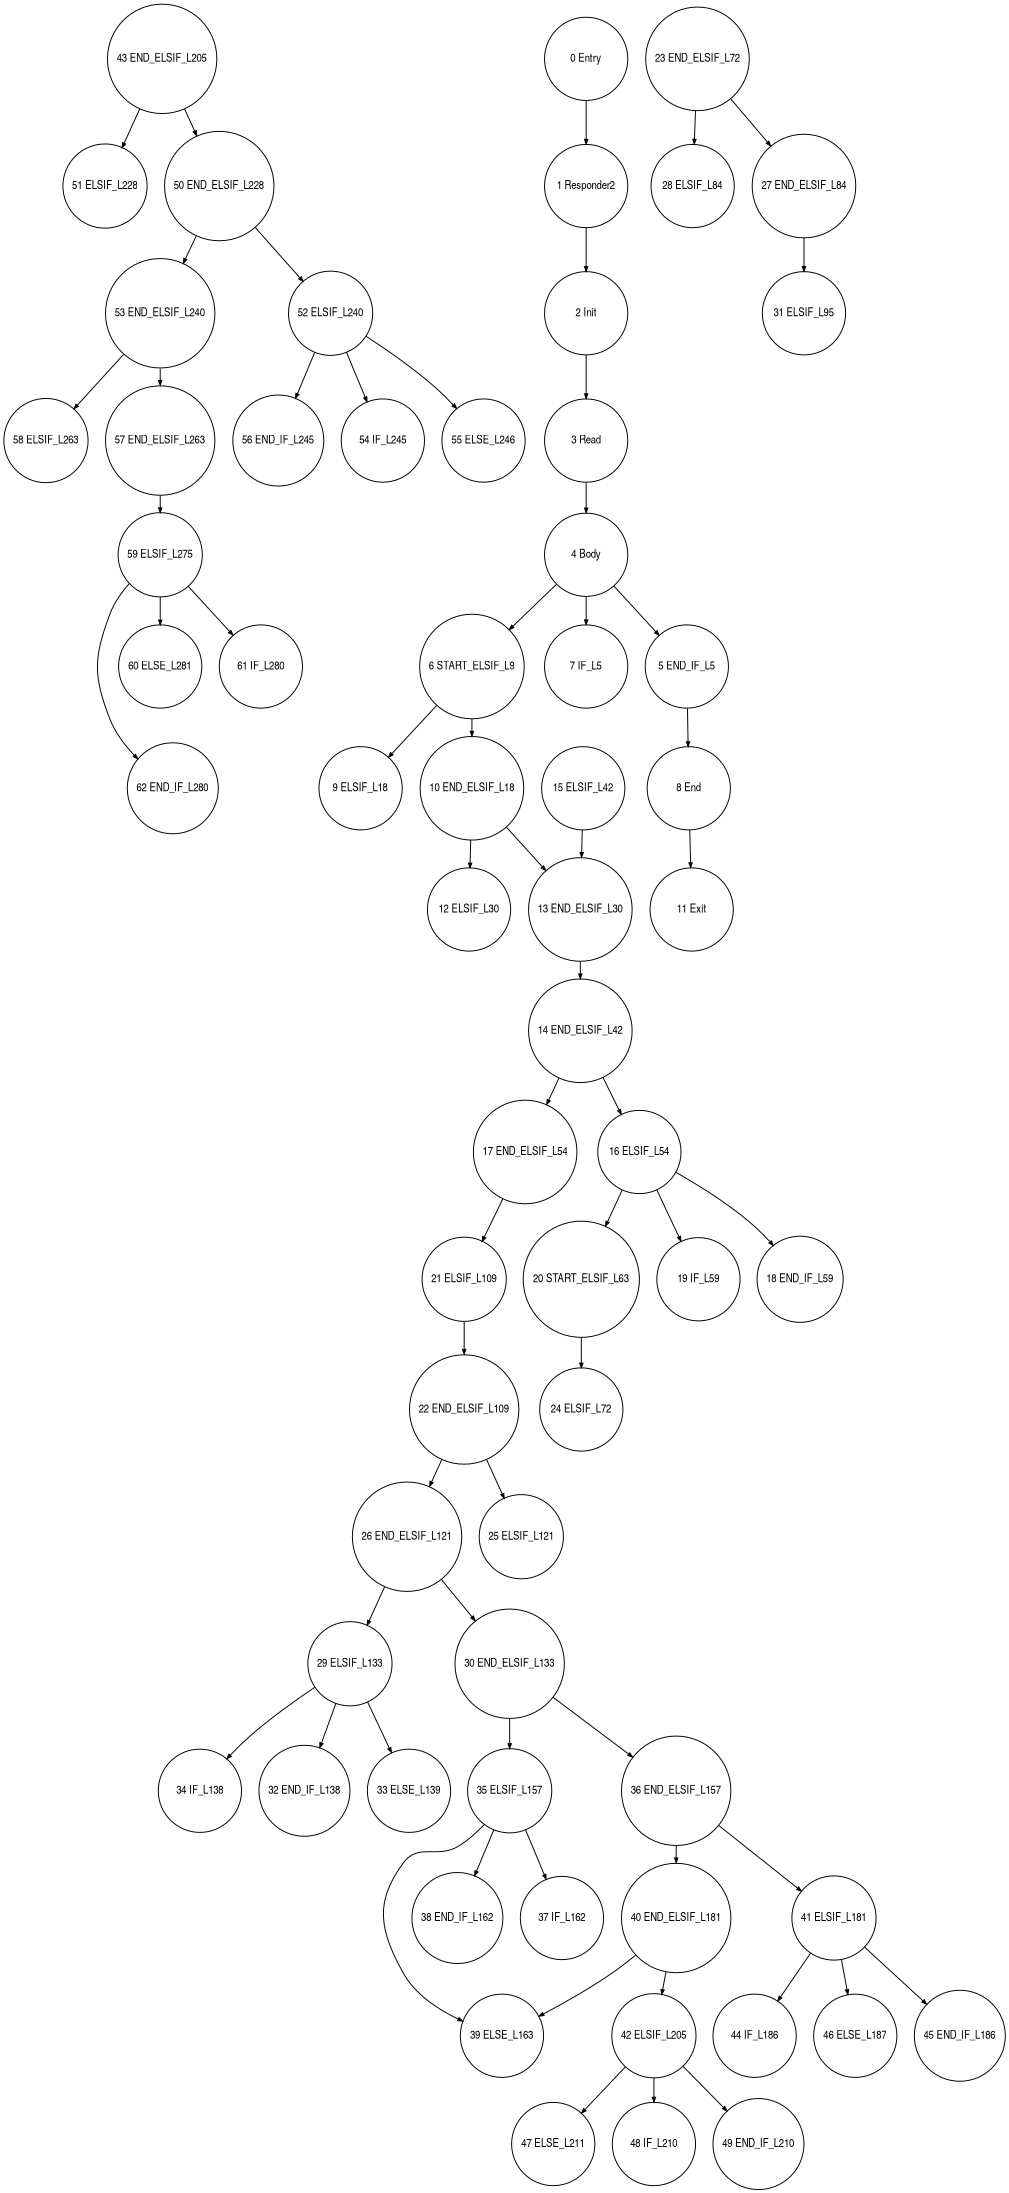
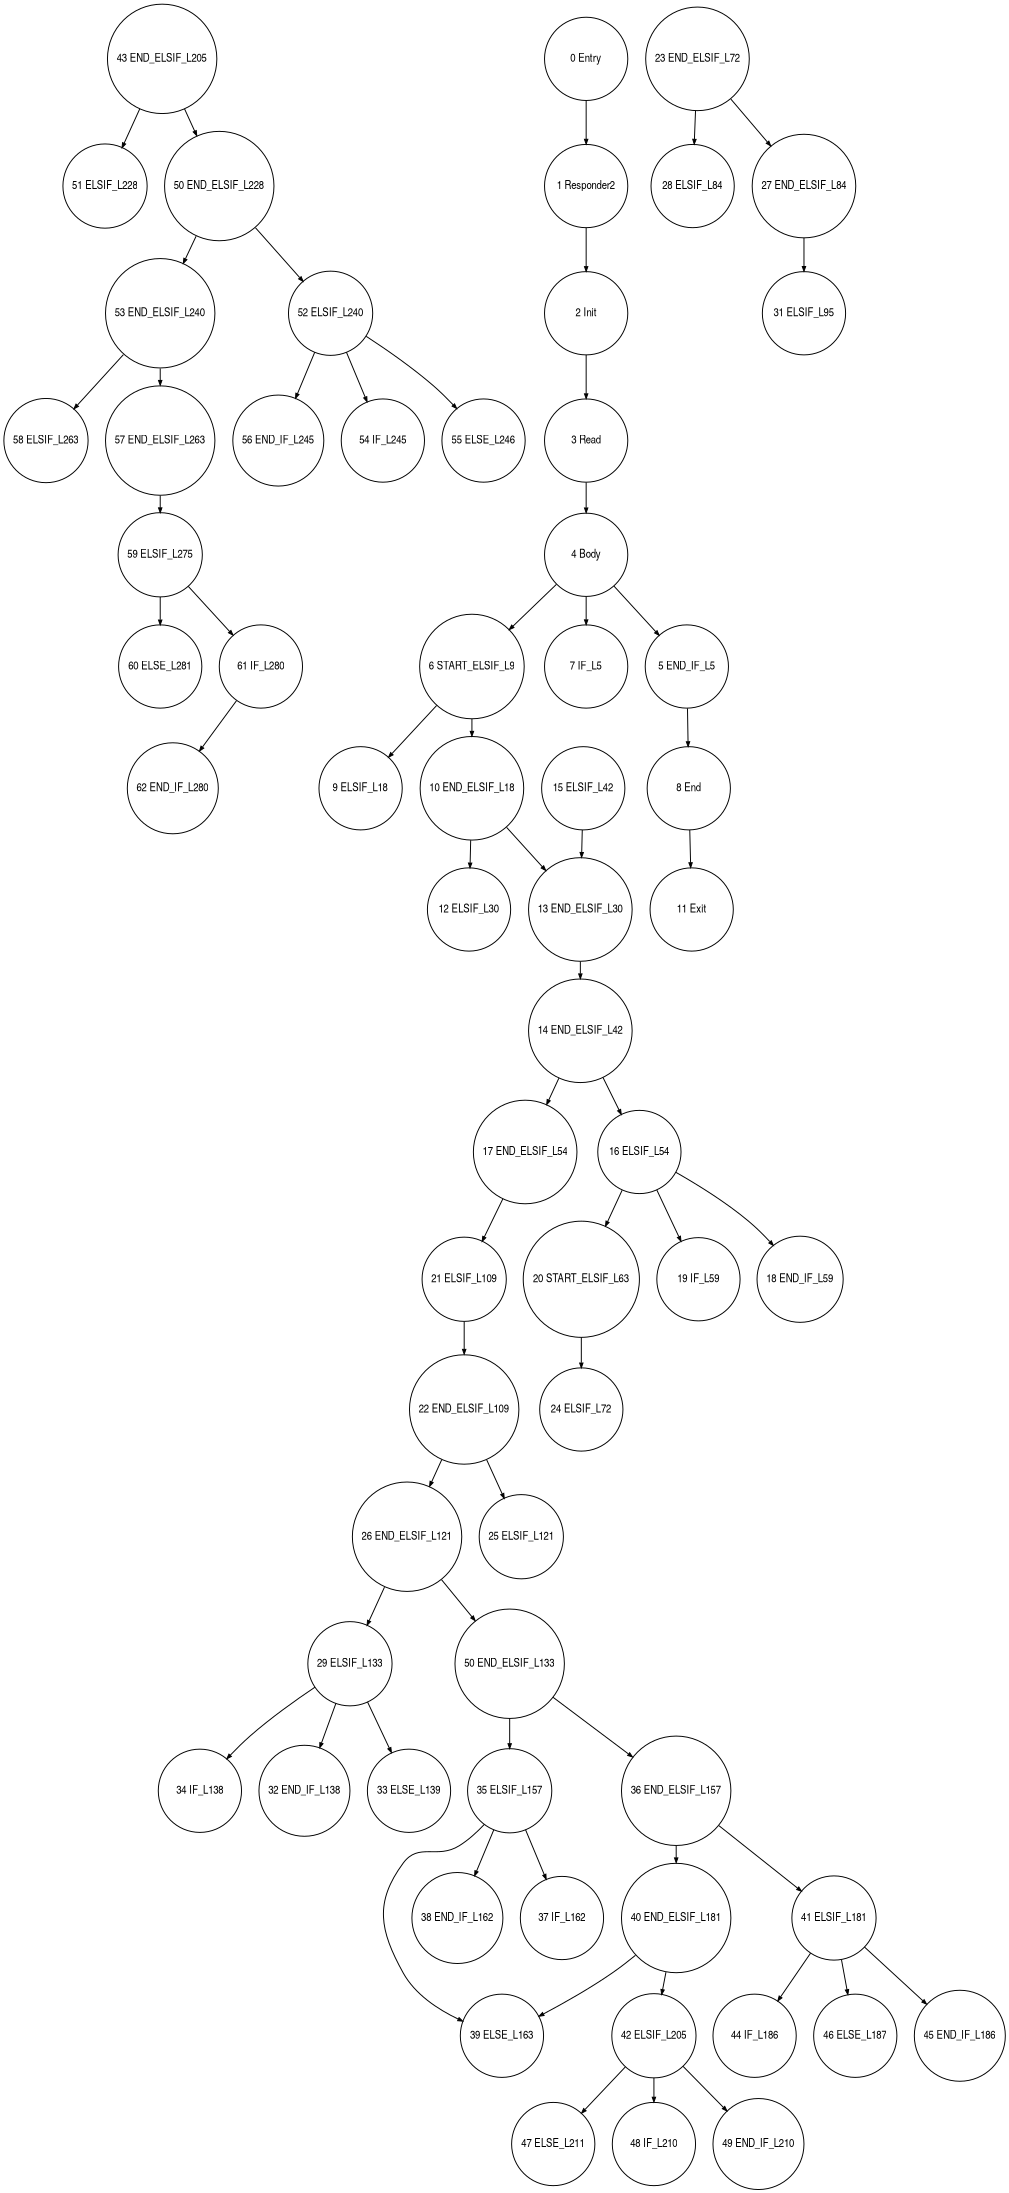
edge "59 ELSIF_L275" -> "62 END_IF_L280": now "61 IF_L280" -> "62 END_IF_L280"
node "30 END_ELSIF_L133": label "30 END_ELSIF_L133" -> "50 END_ELSIF_L133"
